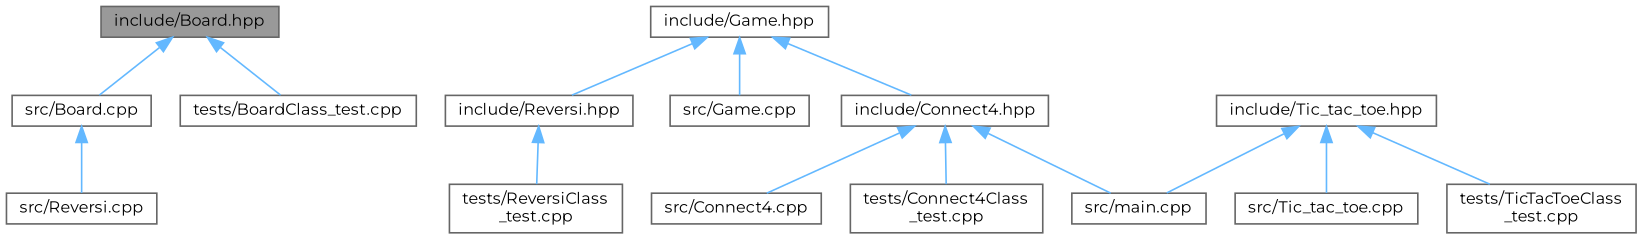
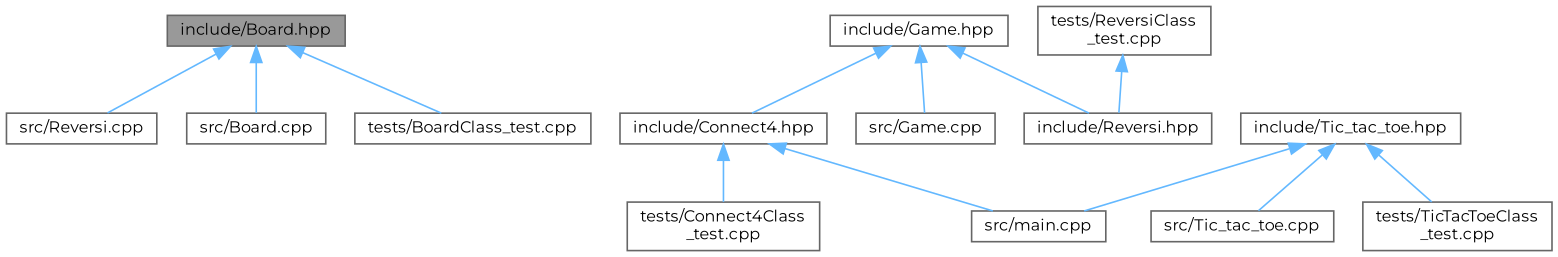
edge "tests/ReversiClass _test.cpp" -> "include/Reversi.hpp": reversed
edge "src/Reversi.cpp" -> "src/Board.cpp": now "src/Reversi.cpp" -> "include/Board.hpp"
node "src/Connect4.cpp": removed
